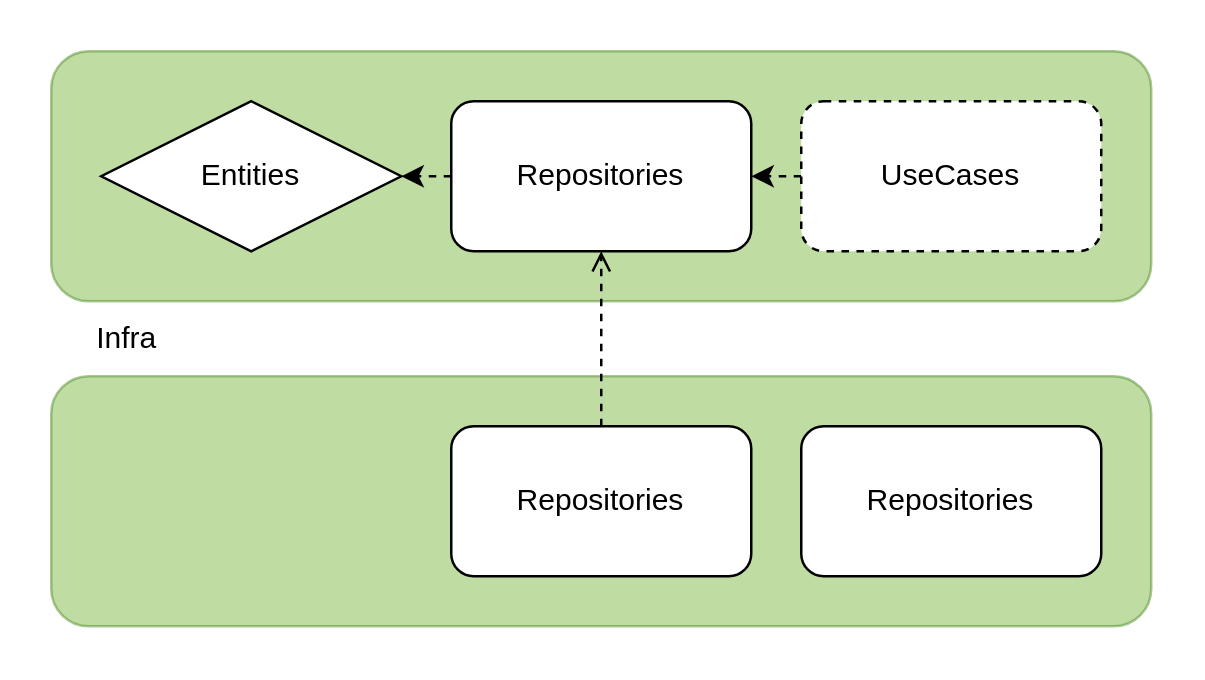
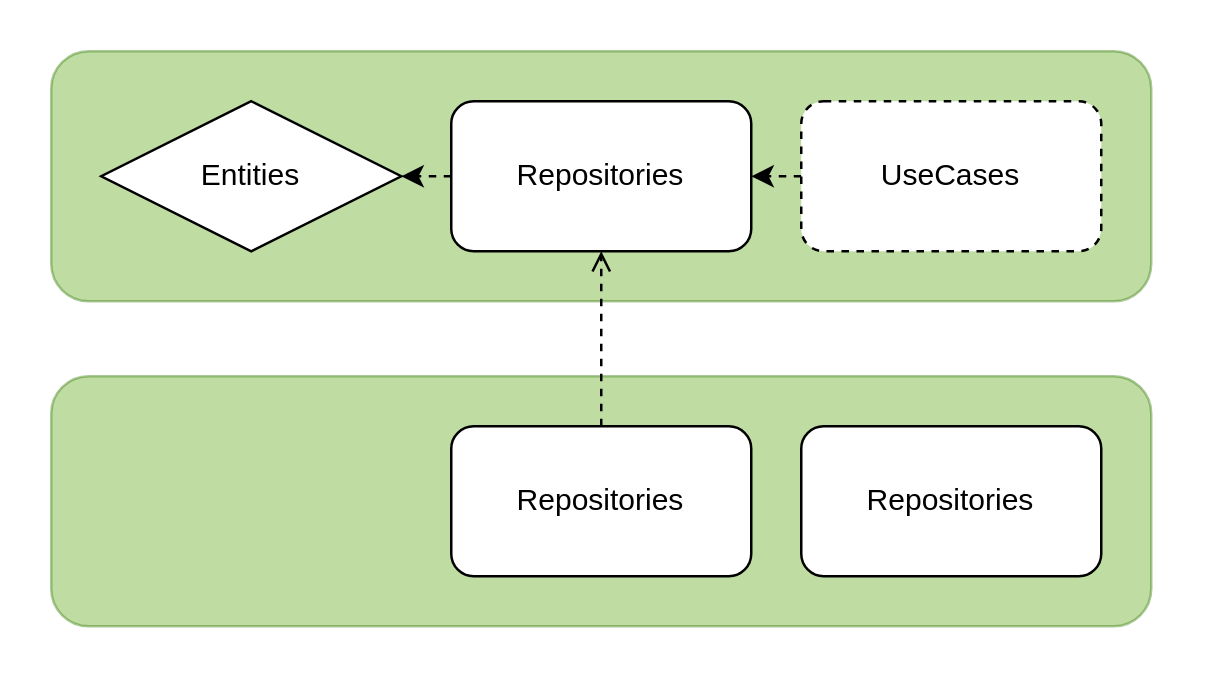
node "Infra": removed
